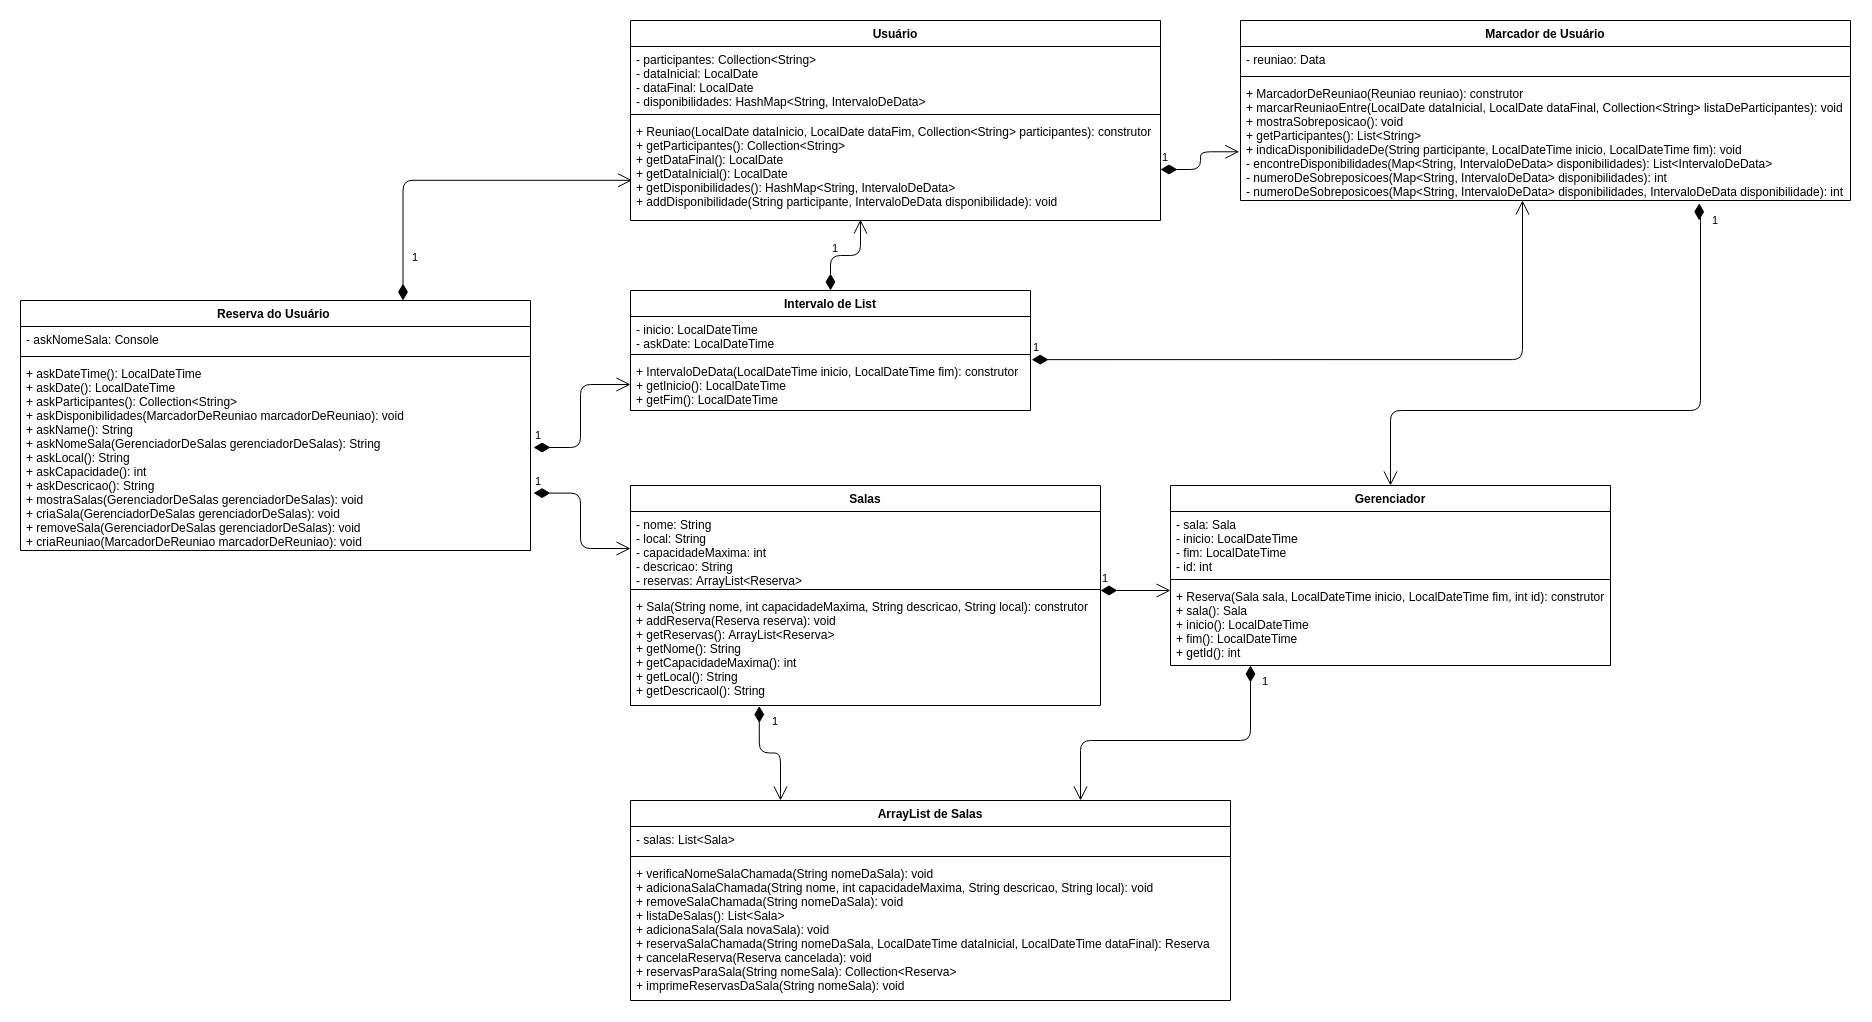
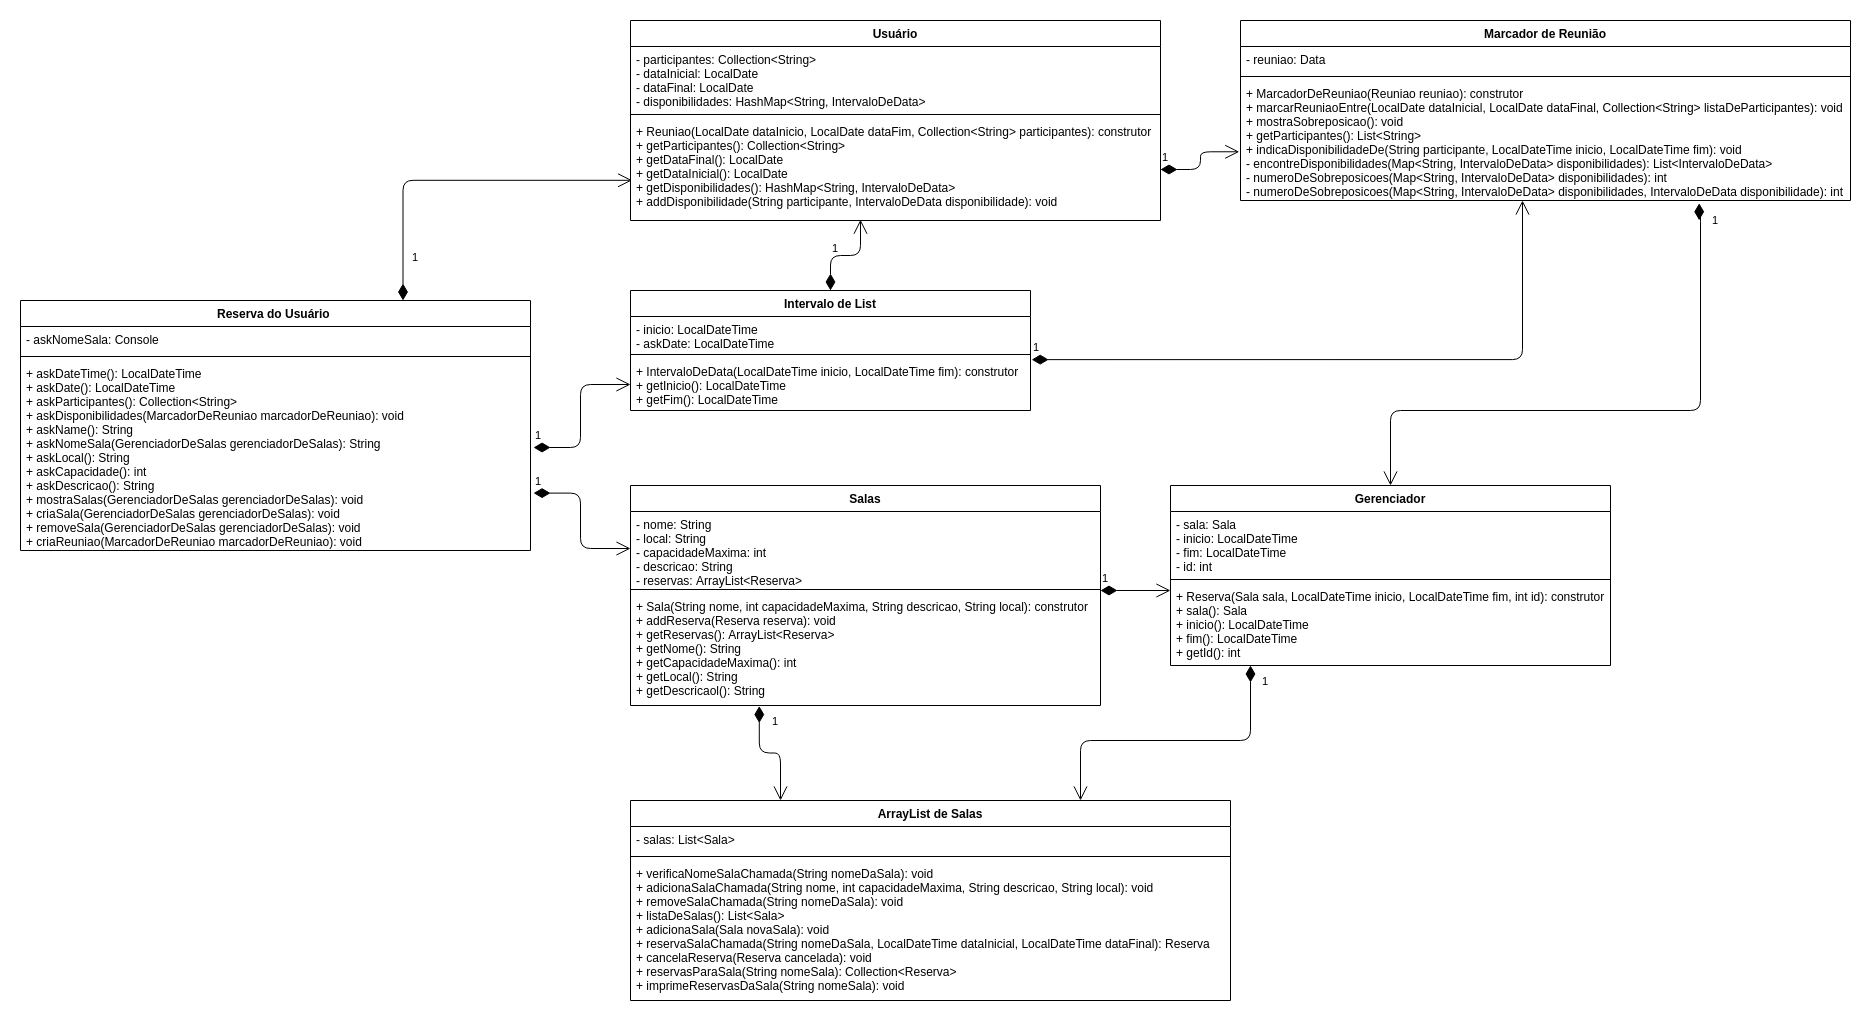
node "Marcador de Usuário": label "Marcador de Usuário" -> "Marcador de Reunião"
